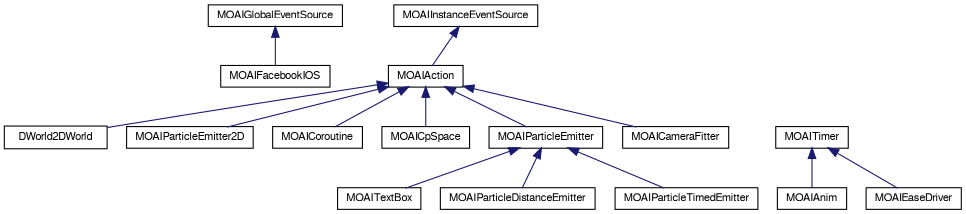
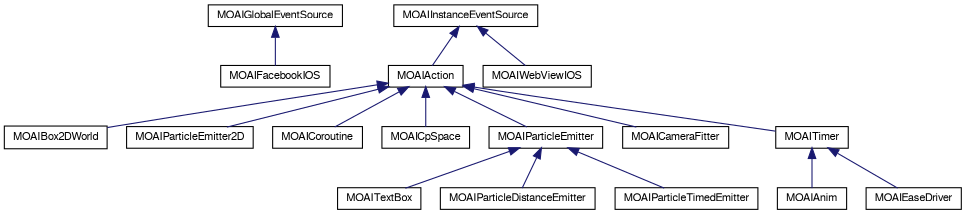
node "MOAIWebViewIOS": added
edge "MOAITimer" -> "MOAIAction": added
node "DWorld2DWorld": label "DWorld2DWorld" -> "MOAIBox2DWorld"
